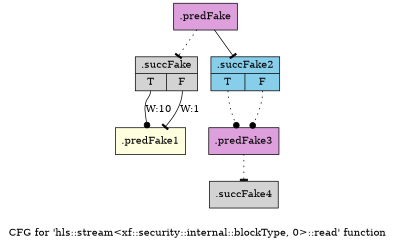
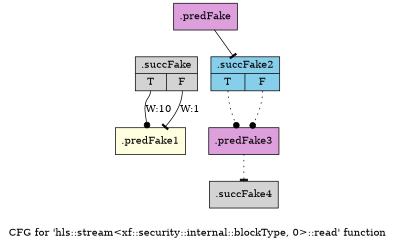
edge ".predFake" -> ".succFake": removed
